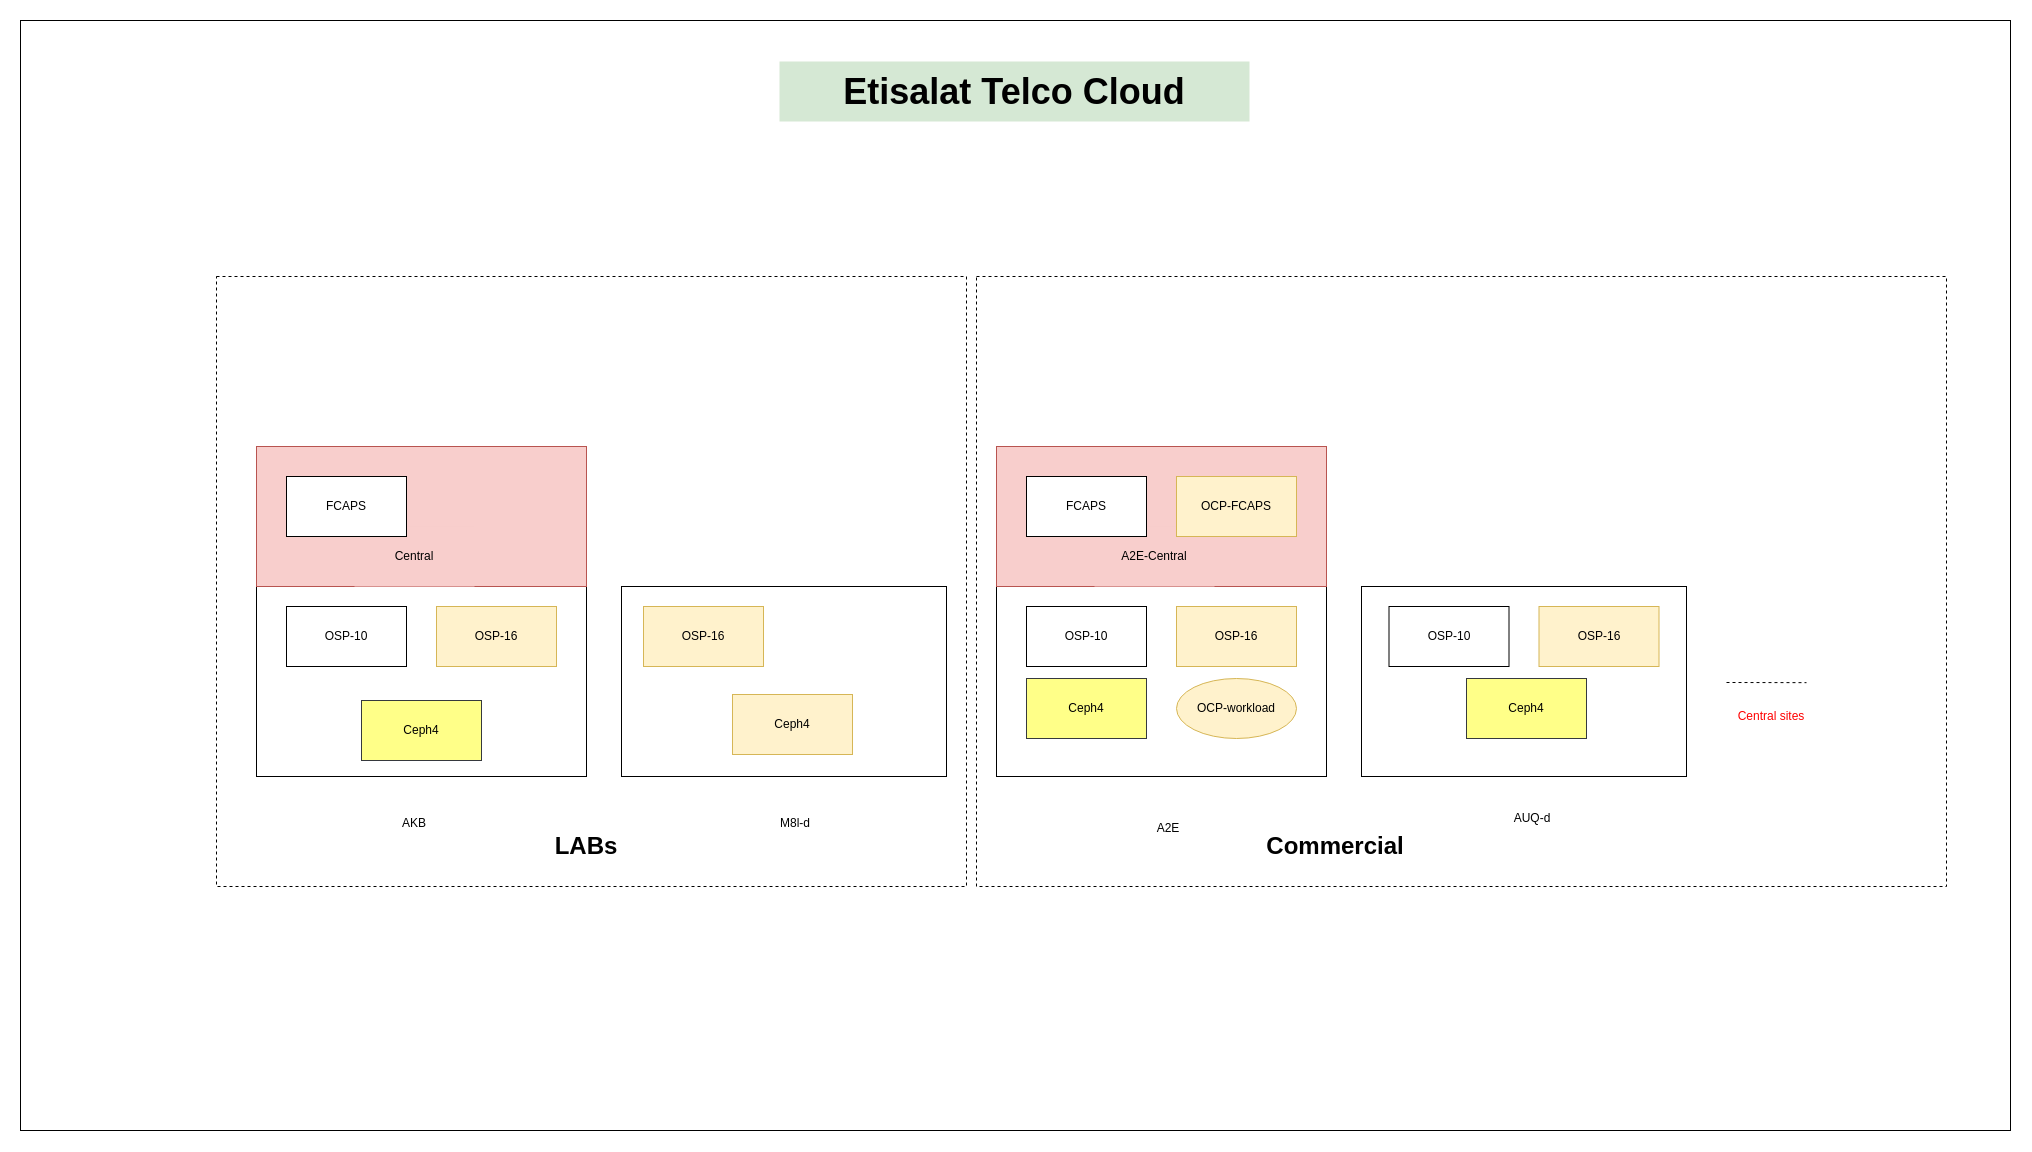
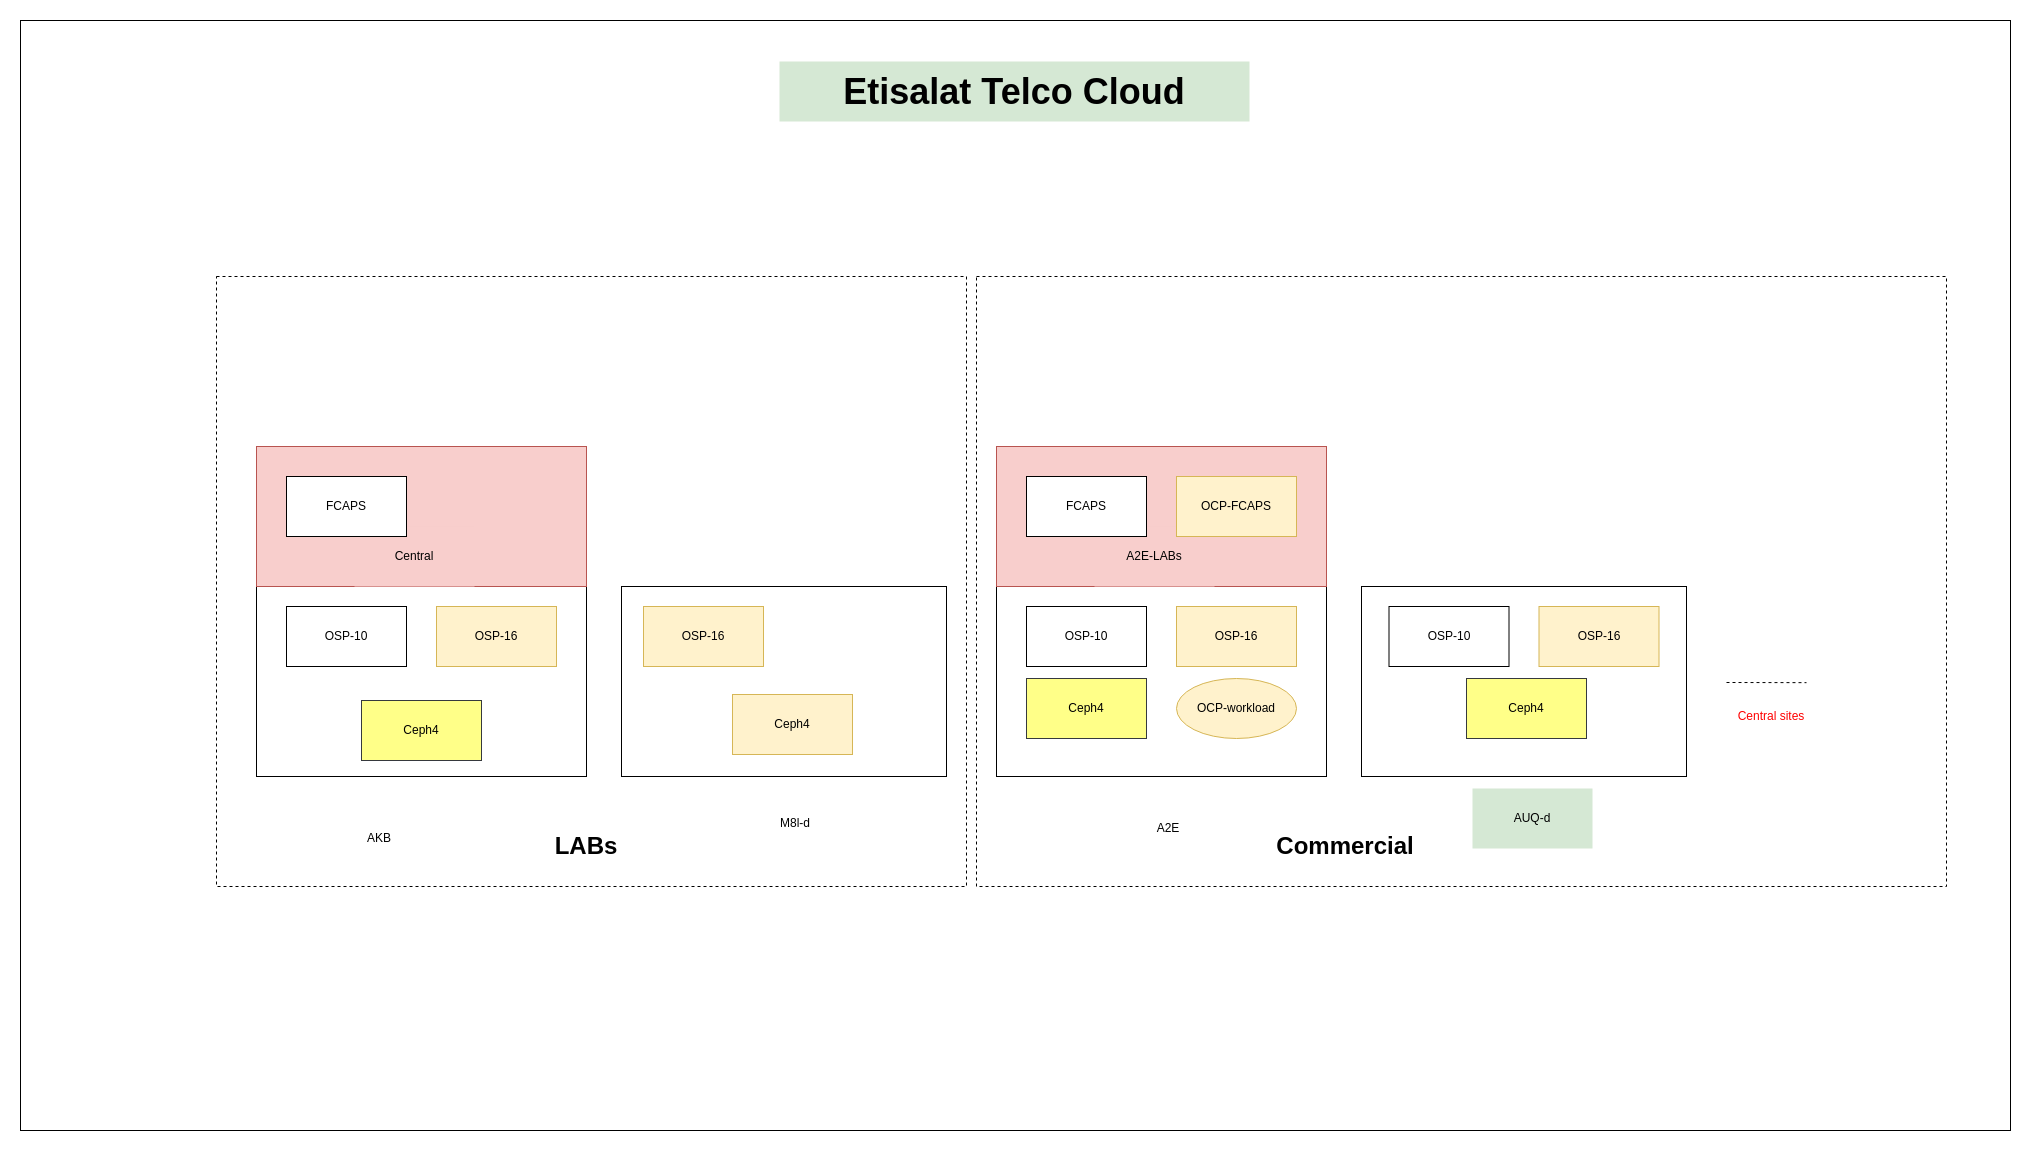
node "A2E-Central": label "A2E-Central" -> "A2E-LABs"
node "AUQ-d": fillcolor #ffffff -> #d5e8d4
node "AKB": moved (415, 824) -> (380, 839)
node "Commercial": moved (1336, 847) -> (1346, 847)
